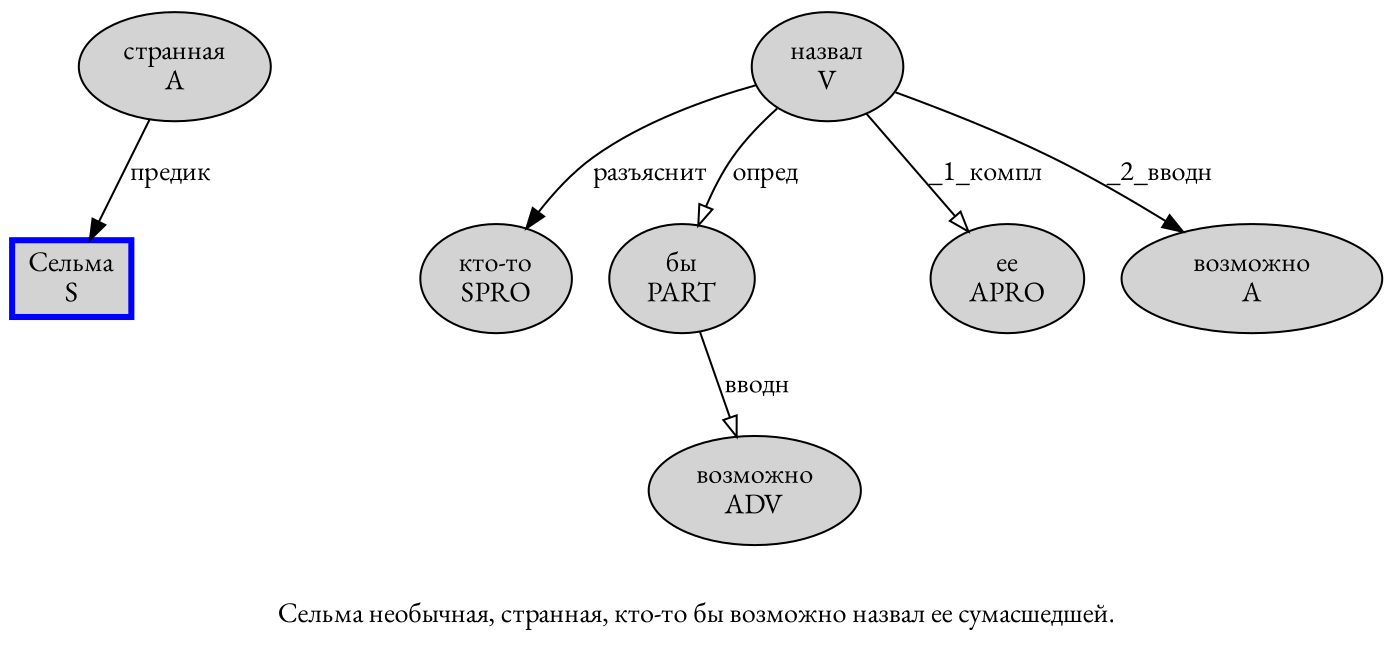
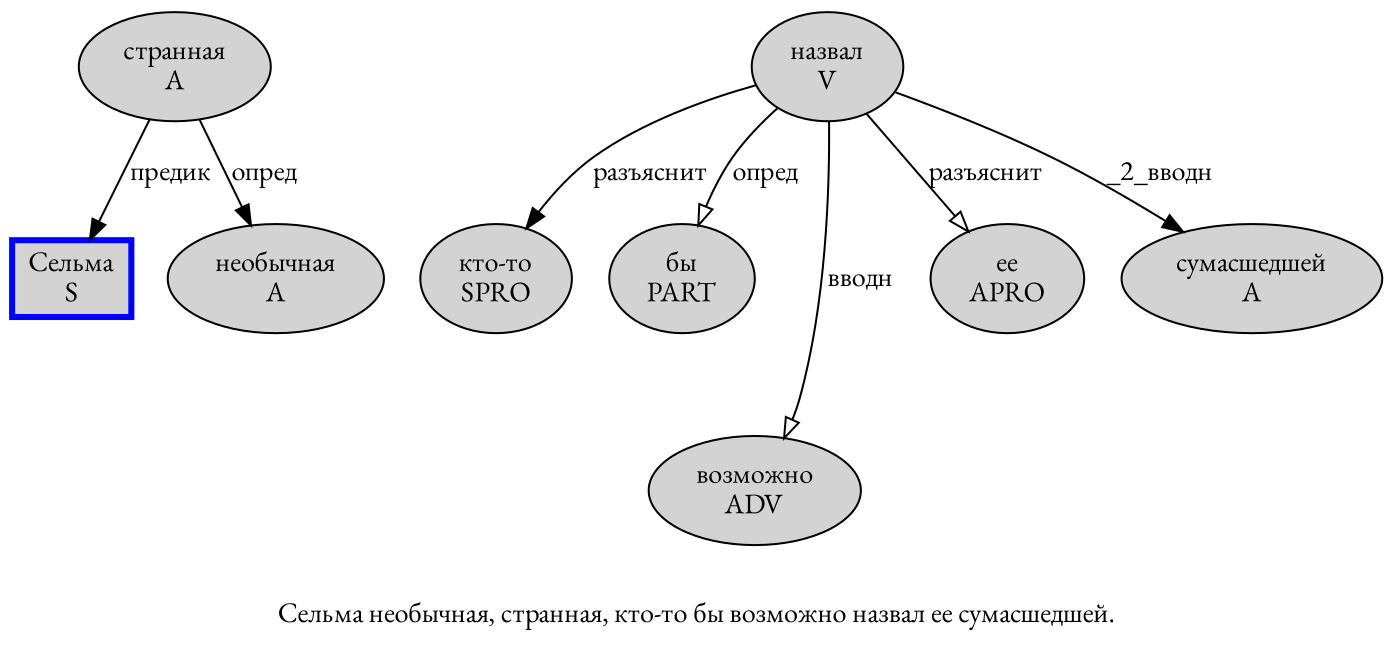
edge "назвал V" -> "ее APRO": label "_1_компл" -> "разъяснит"
node "необычная A": added
node "возможно A": label "возможно A" -> "сумасшедшей A"
edge "бы PART" -> "возможно ADV": now "назвал V" -> "возможно ADV"
